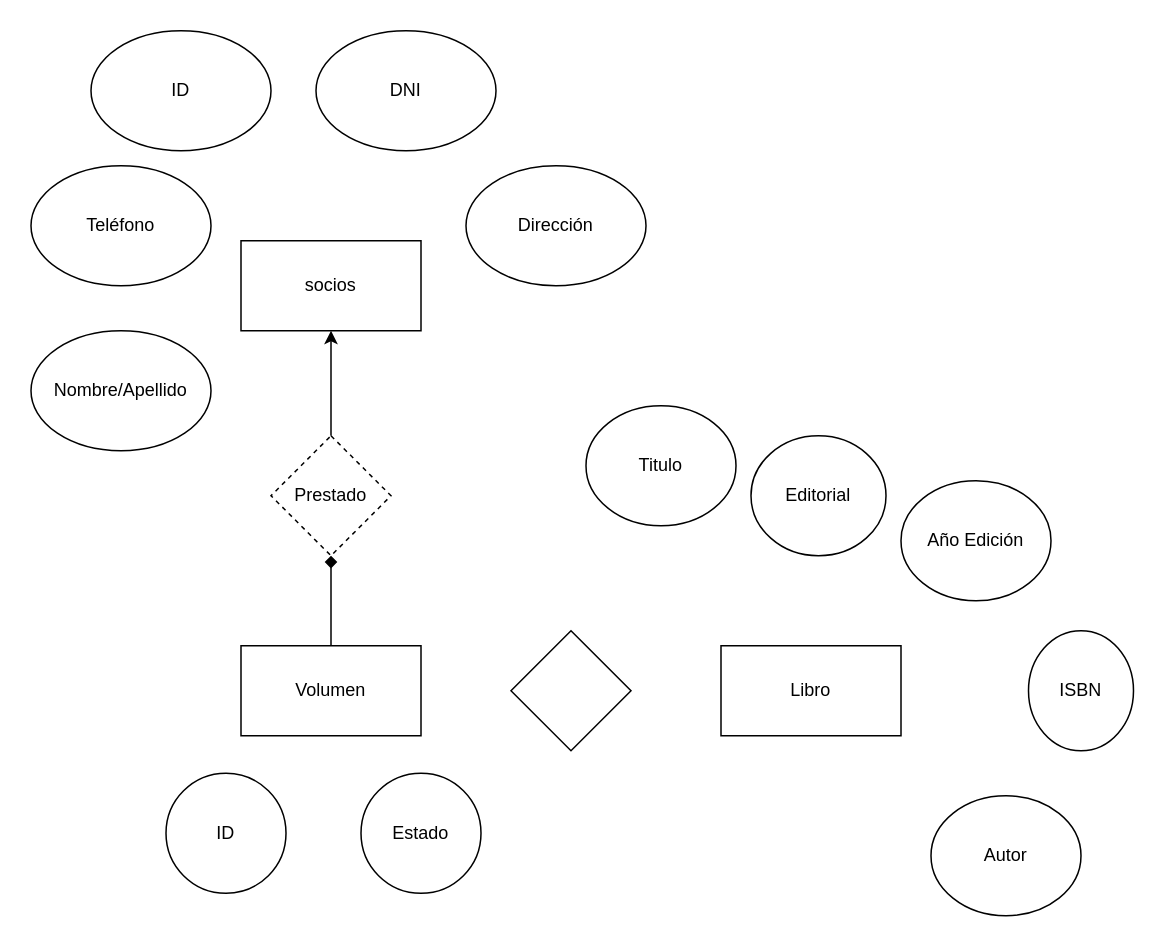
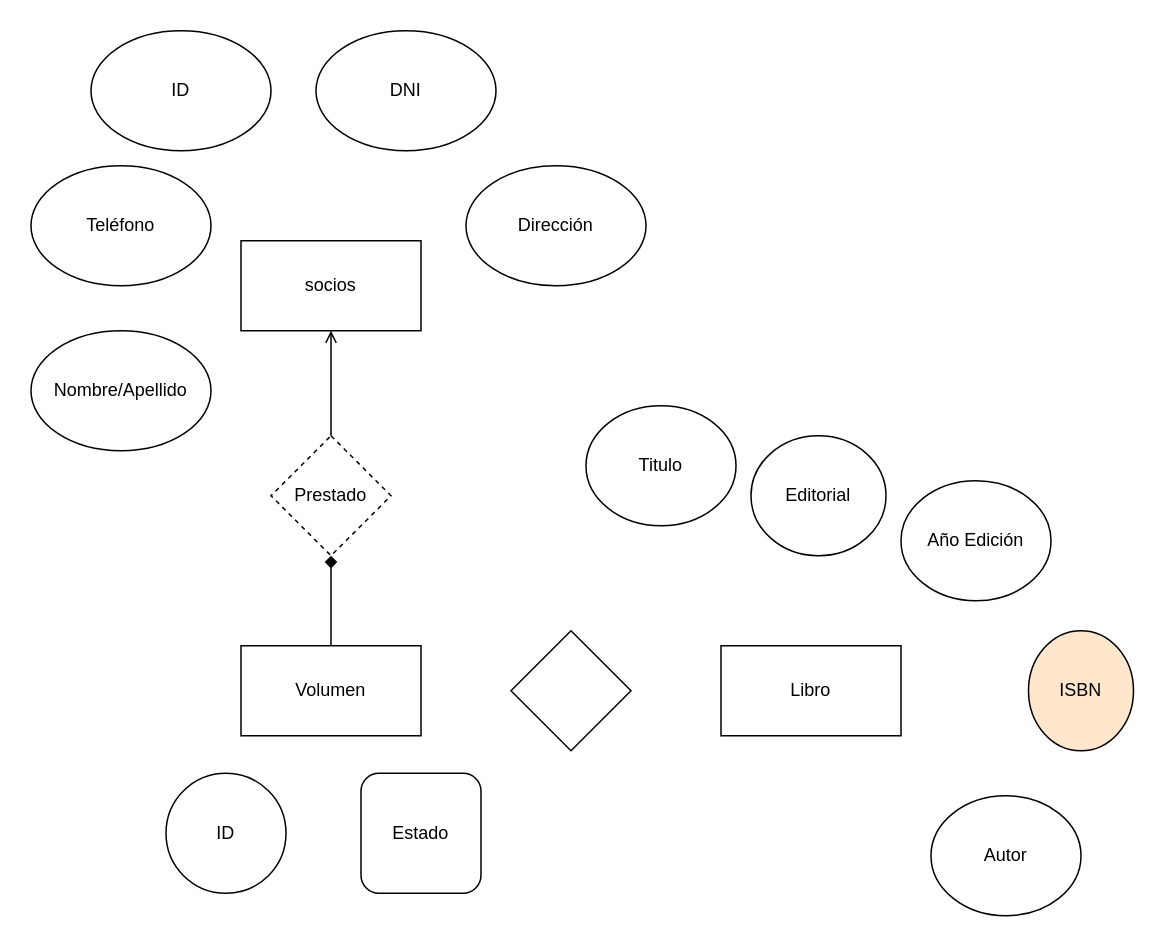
edge "Prestado" -> "socios": arrowhead classic -> open
node "ISBN": fillcolor #ffffff -> #ffe6cc
node "Estado": shape ellipse -> rounded rectangle
